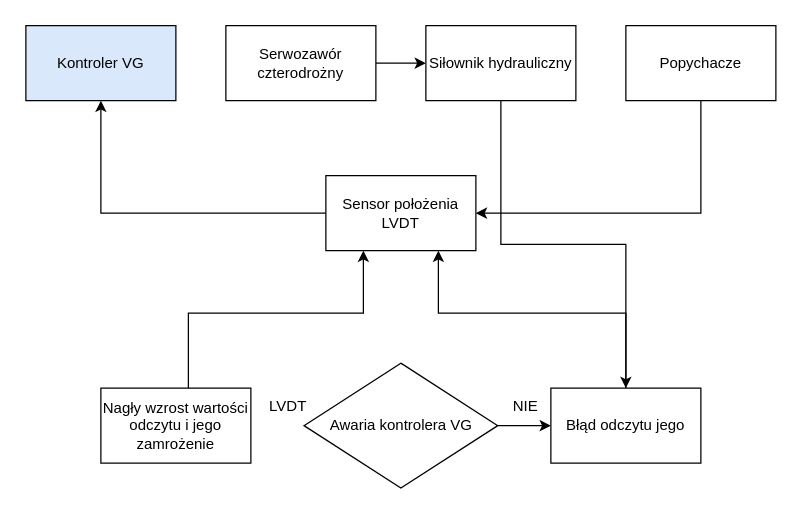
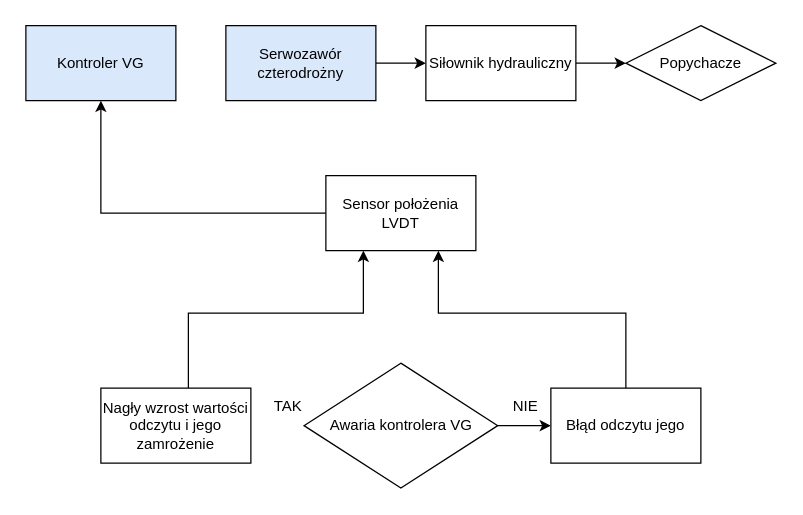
node "Serwozawór czterodrożny": fillcolor #ffffff -> #dae8fc
node "Popychacze": shape rectangle -> diamond
edge "Popychacze" -> "Sensor położenia LVDT": removed
edge "Siłownik hydrauliczny" -> "Błąd odczytu jego": now "Siłownik hydrauliczny" -> "Popychacze"
node "LVDT": label "LVDT" -> "TAK"
